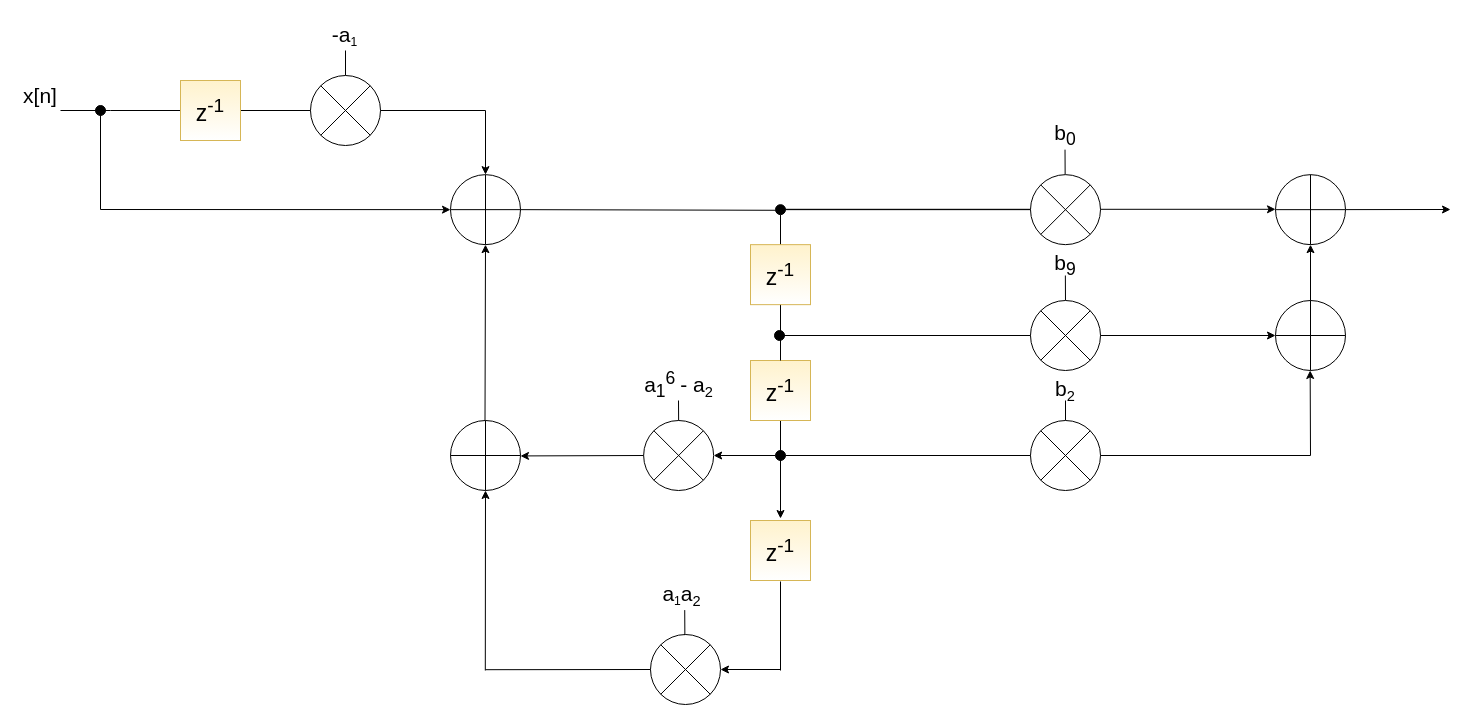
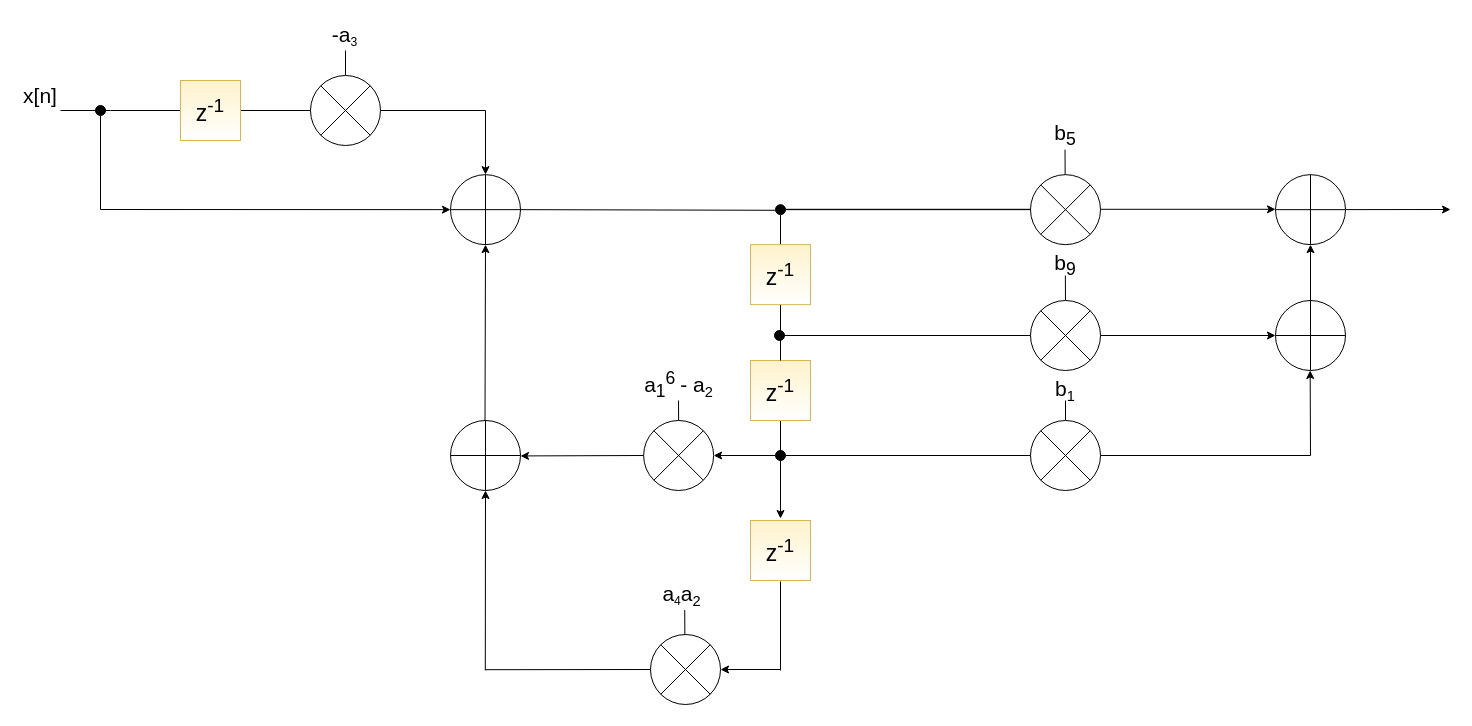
node "-a1": label "-a1" -> "-a3"
node "b0": label "b0" -> "b5"
node "b2": label "b2" -> "b1"
node "a1a2": label "a1a2" -> "a4a2"
